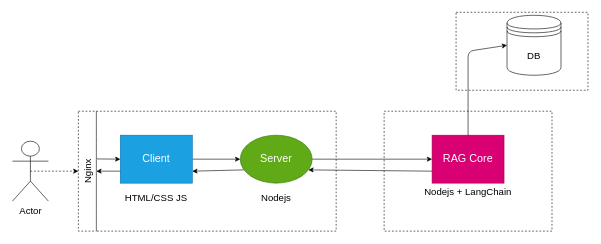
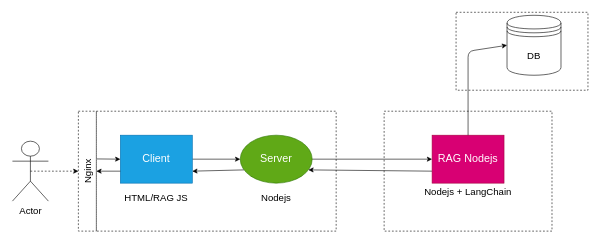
node "RAG Core": label "RAG Core" -> "RAG Nodejs"
node "HTML/CSS JS": label "HTML/CSS JS" -> "HTML/RAG JS"
